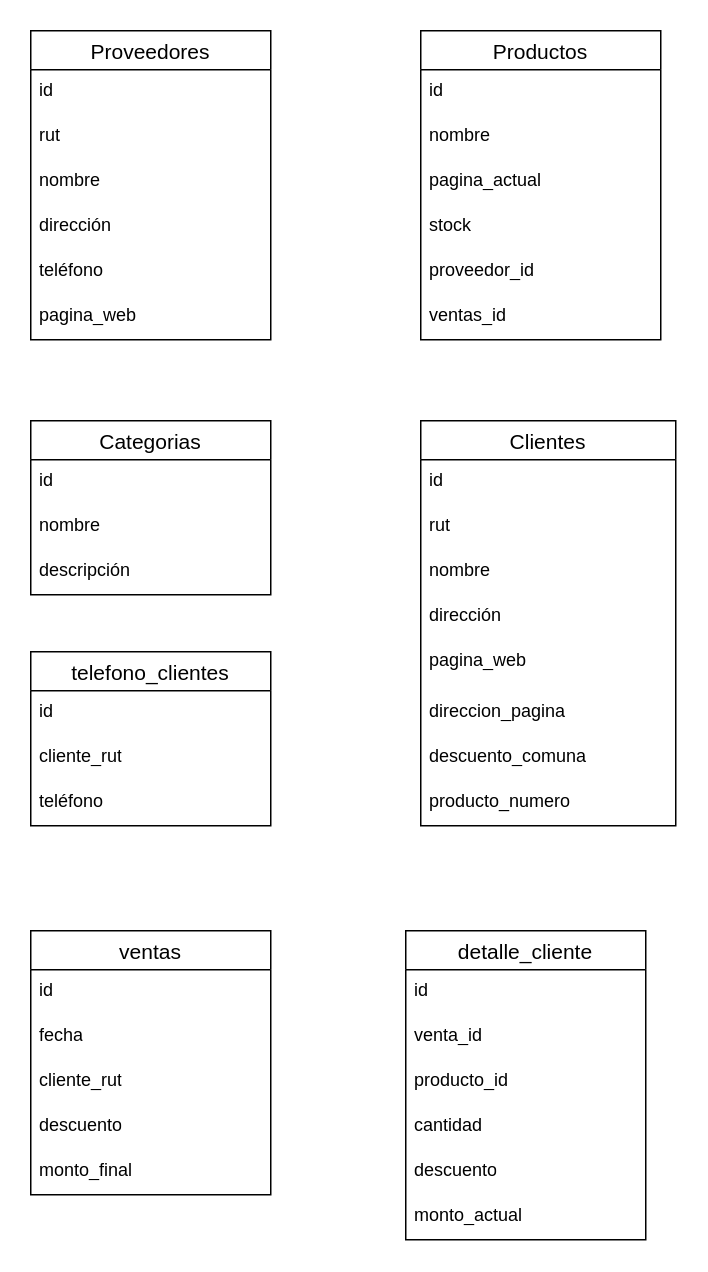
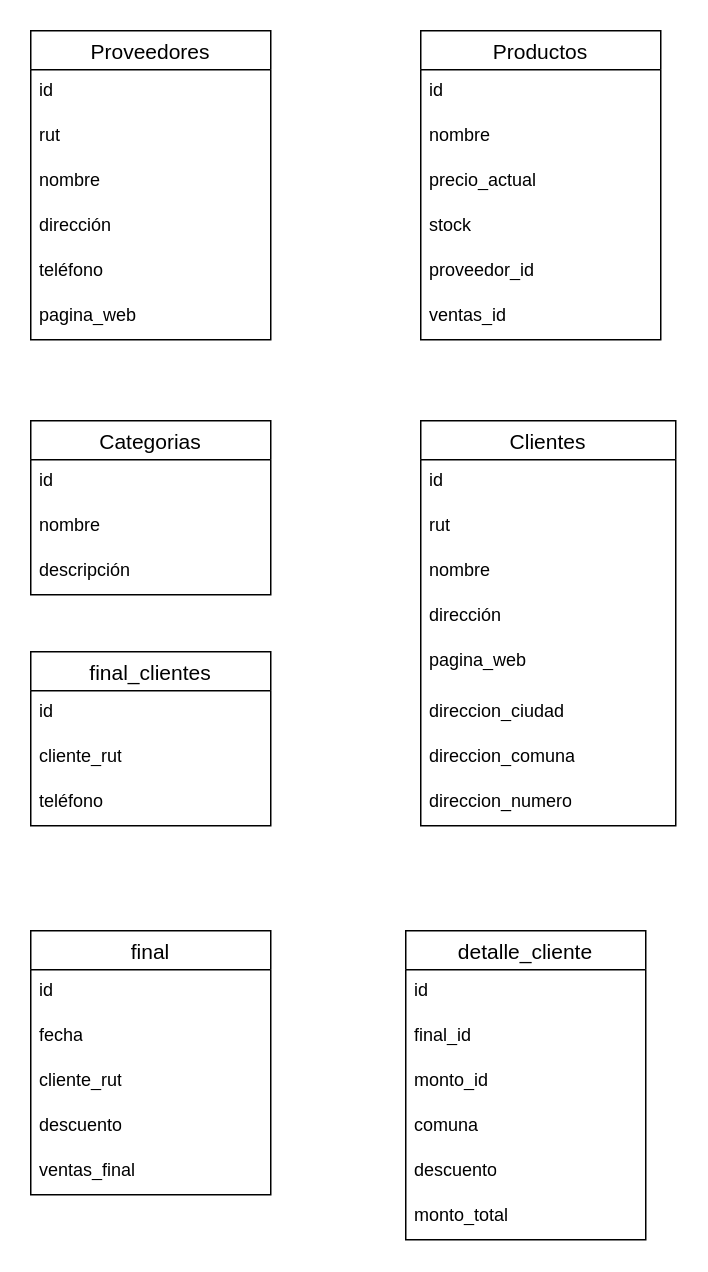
node "pagina_actual": label "pagina_actual" -> "precio_actual"
node "telefono_clientes": label "telefono_clientes" -> "final_clientes"
node "direccion_pagina": label "direccion_pagina" -> "direccion_ciudad"
node "descuento_comuna": label "descuento_comuna" -> "direccion_comuna"
node "producto_numero": label "producto_numero" -> "direccion_numero"
node "ventas": label "ventas" -> "final"
node "venta_id": label "venta_id" -> "final_id"
node "producto_id": label "producto_id" -> "monto_id"
node "cantidad": label "cantidad" -> "comuna"
node "monto_final": label "monto_final" -> "ventas_final"
node "monto_actual": label "monto_actual" -> "monto_total"
